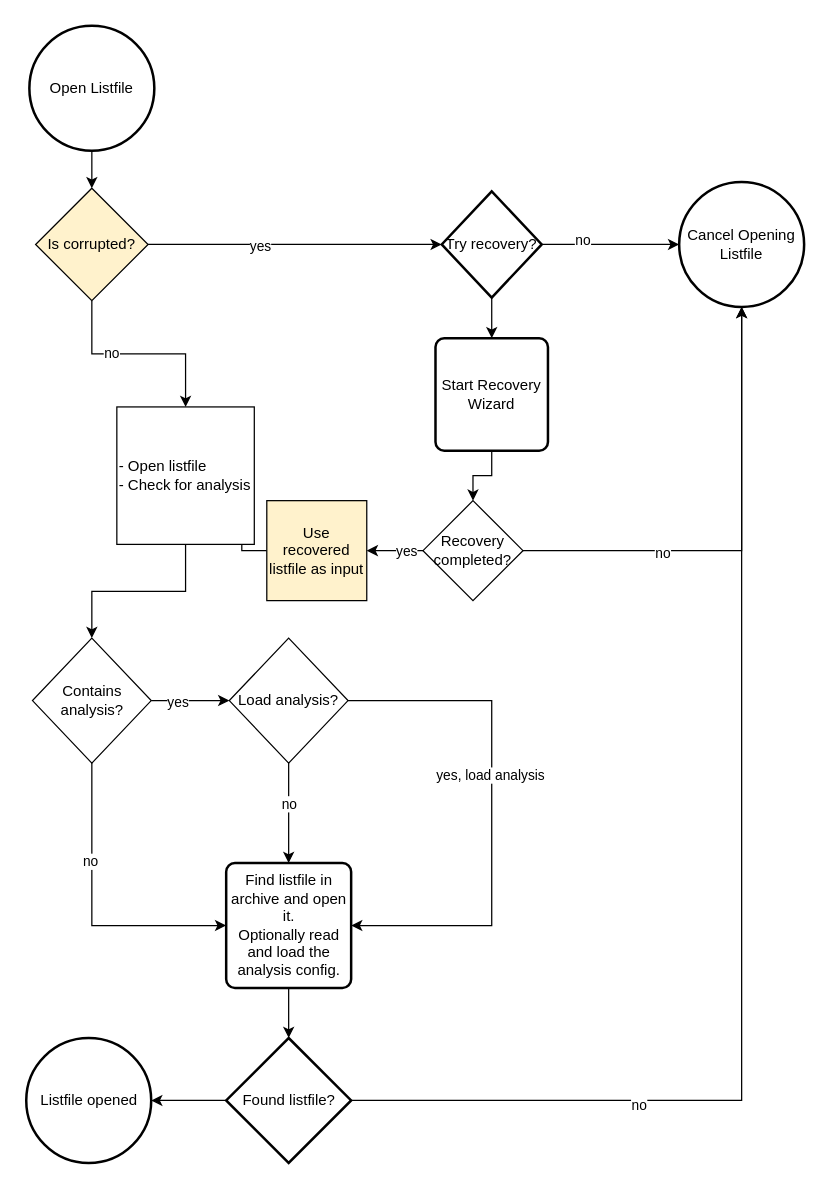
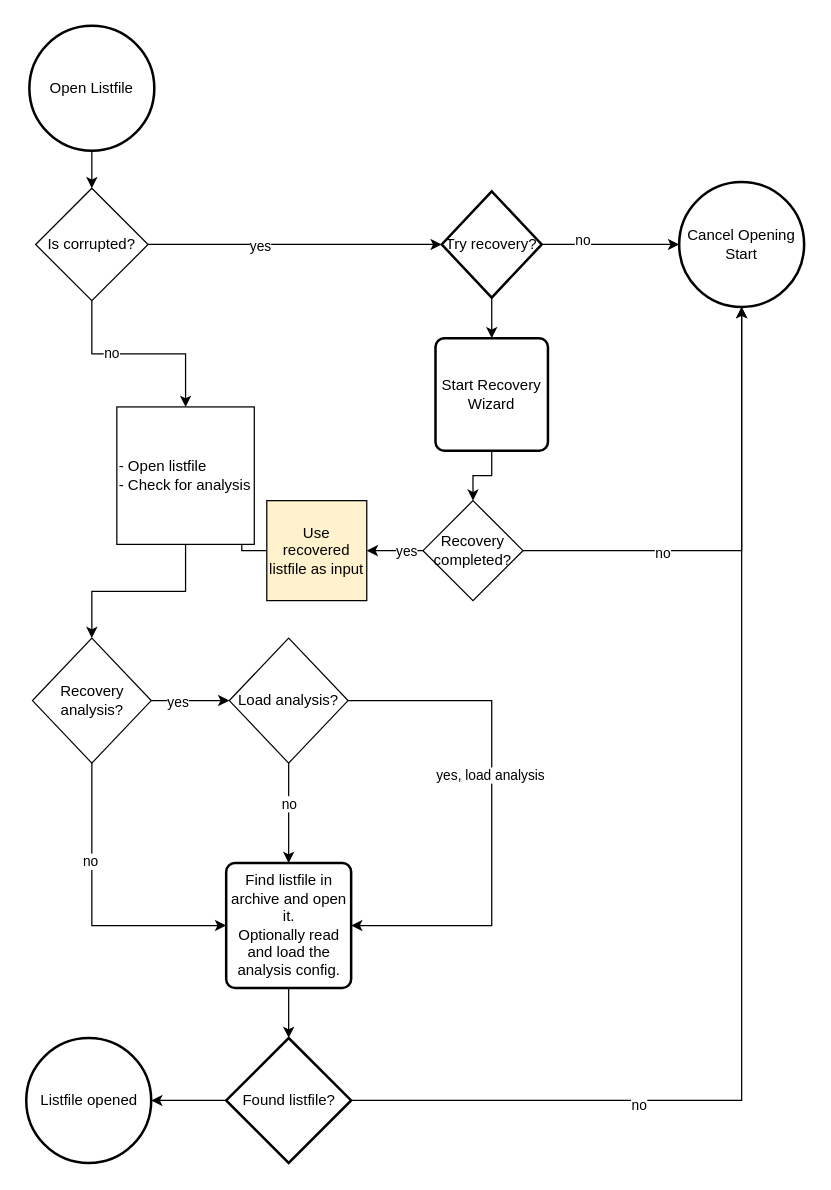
node "Is corrupted?": fillcolor #fff2cc -> #ffffff
node "Cancel Opening Listfile": label "Cancel Opening Listfile" -> "Cancel Opening Start"
node "Contains analysis?": label "Contains analysis?" -> "Recovery analysis?"
